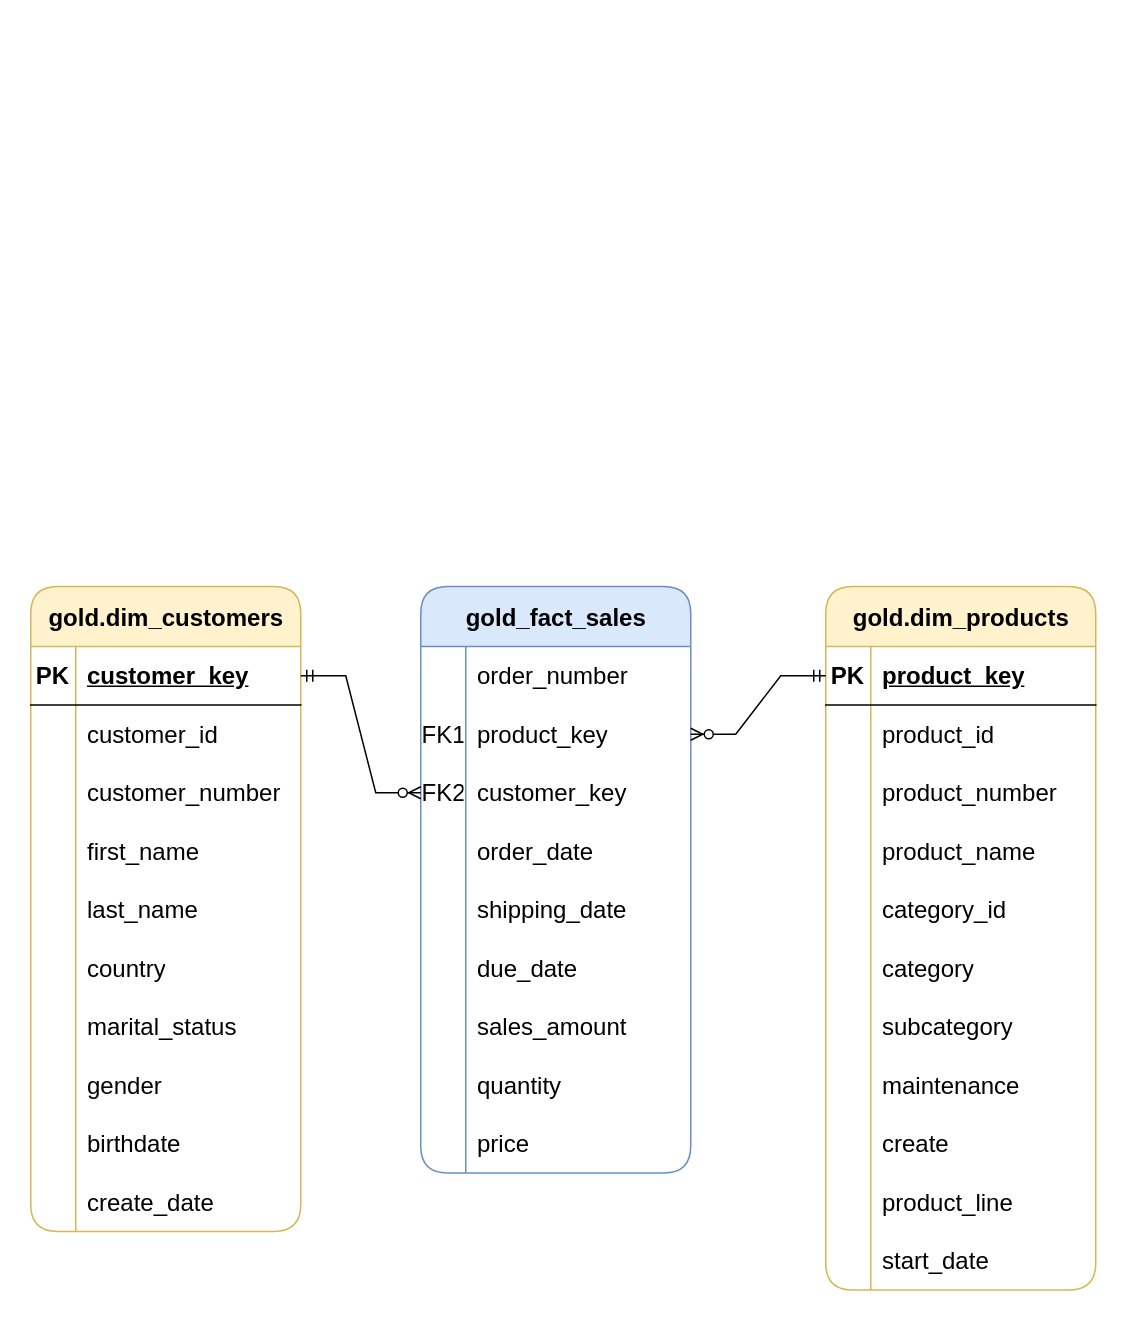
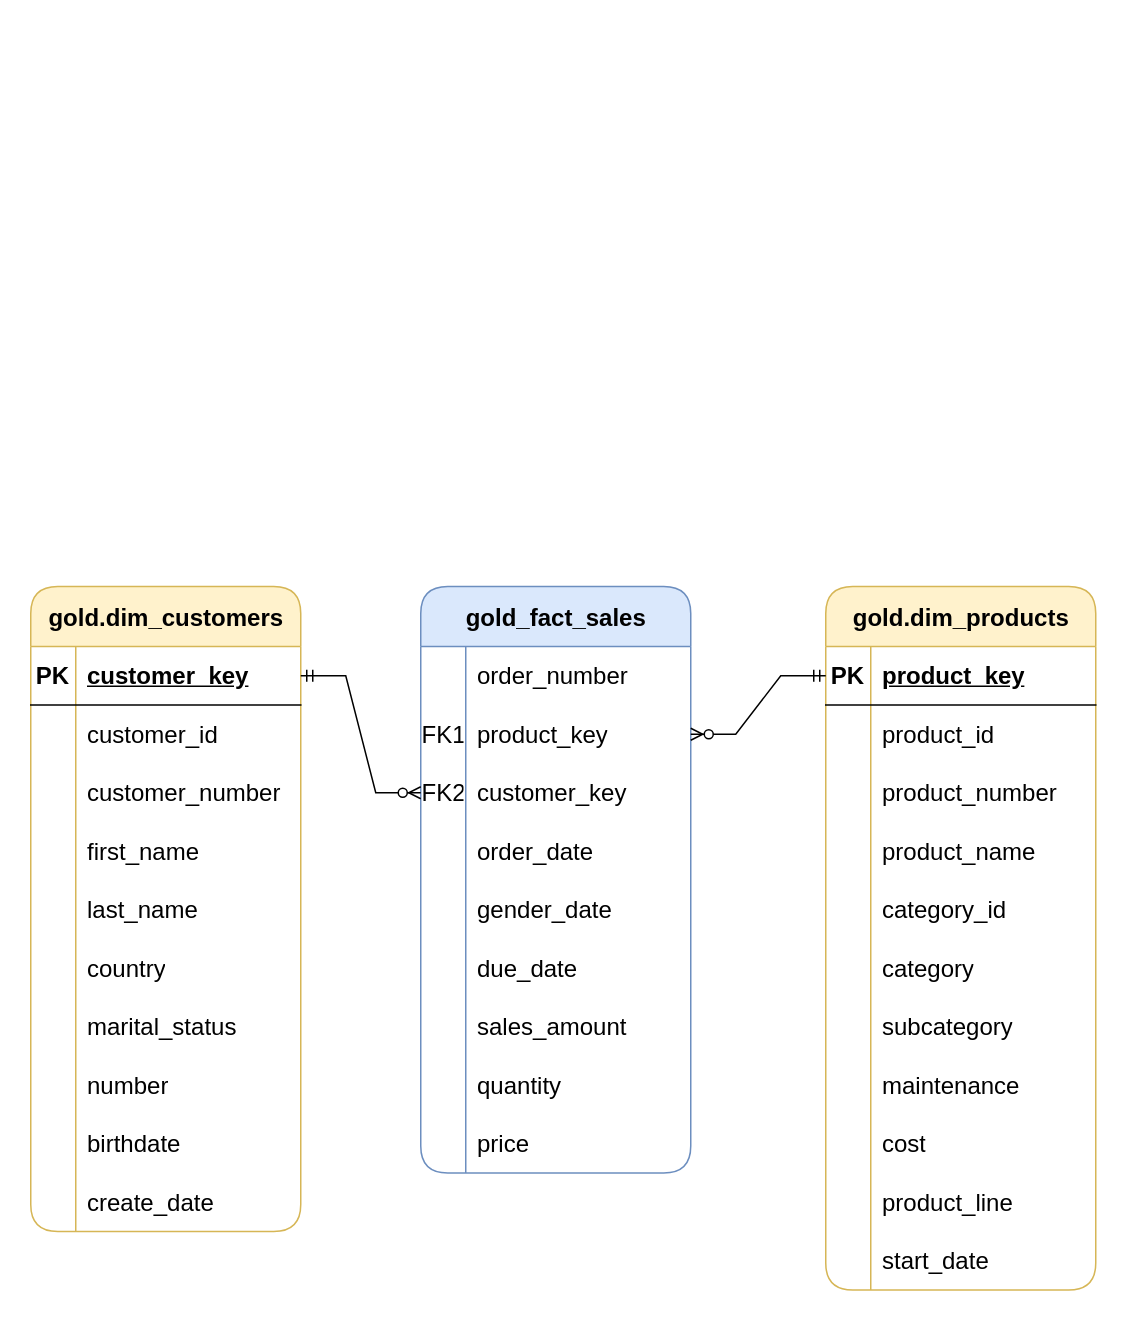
node "shipping_date": label "shipping_date" -> "gender_date"
node "gender": label "gender" -> "number"
node "create": label "create" -> "cost"
